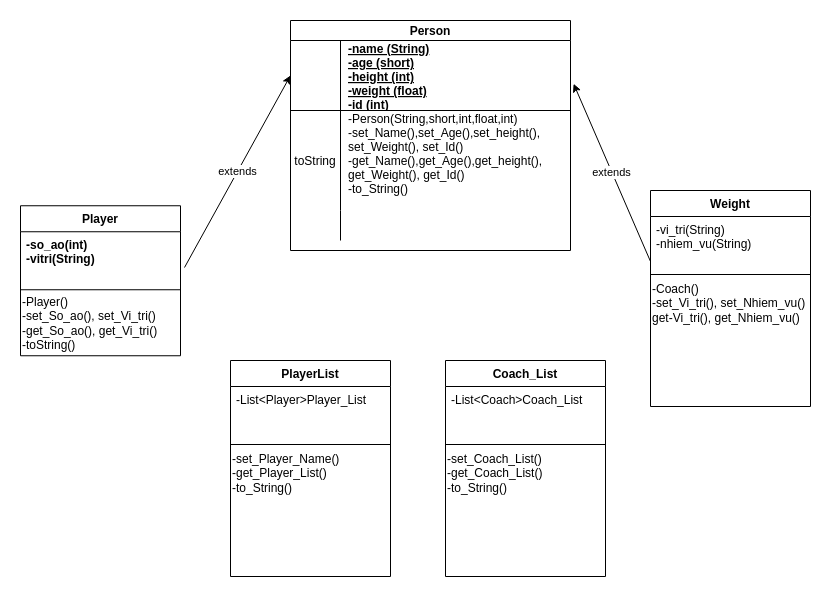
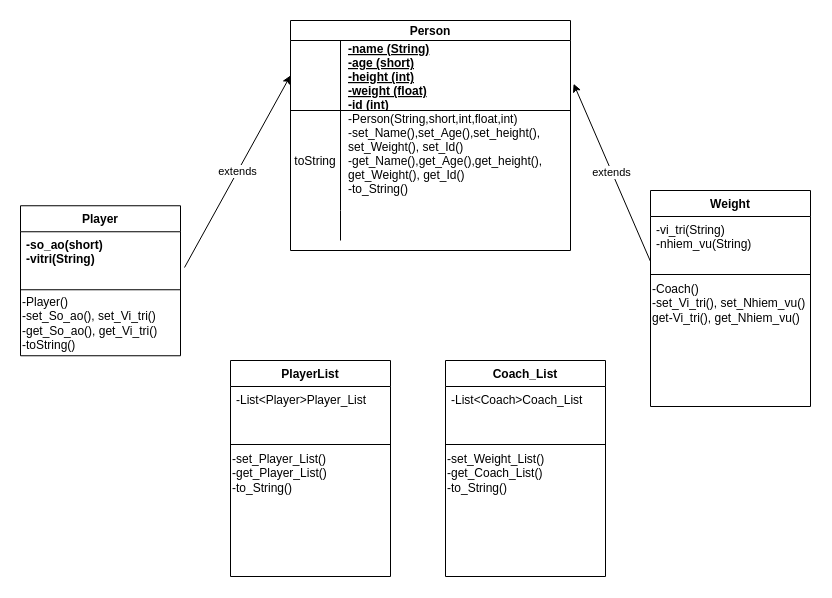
node "-so_ao(int) -vitri(String)": label "-so_ao(int) -vitri(String)" -> "-so_ao(short) -vitri(String)"
node "-set_Player_Name() -get_Player_List() -to_String()": label "-set_Player_Name() -get_Player_List() -to_String()" -> "-set_Player_List() -get_Player_List() -to_String()"
node "-set_Coach_List() -get_Coach_List() -to_String()": label "-set_Coach_List() -get_Coach_List() -to_String()" -> "-set_Weight_List() -get_Coach_List() -to_String()"
